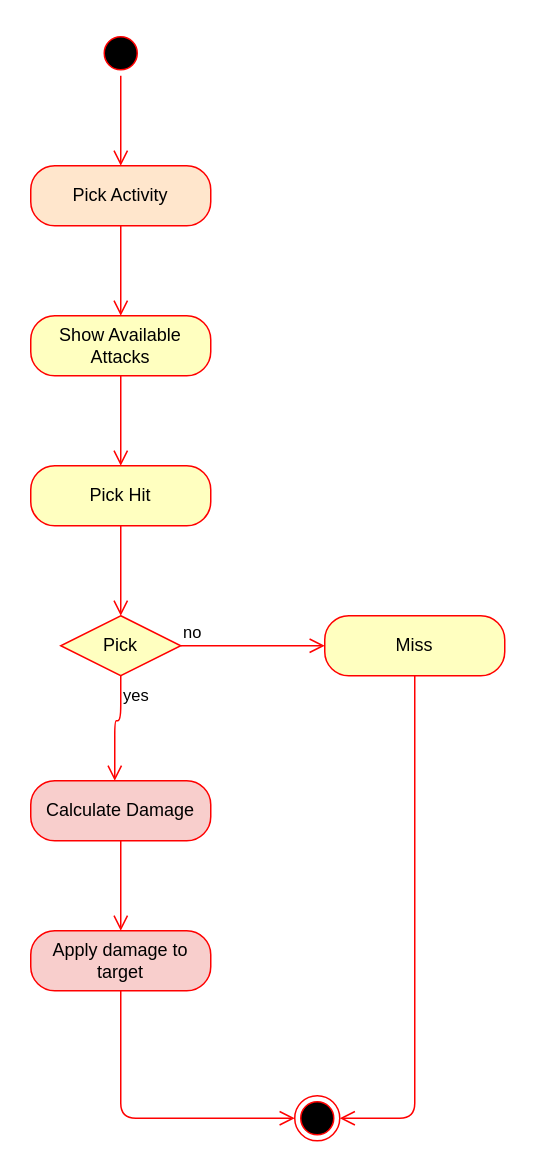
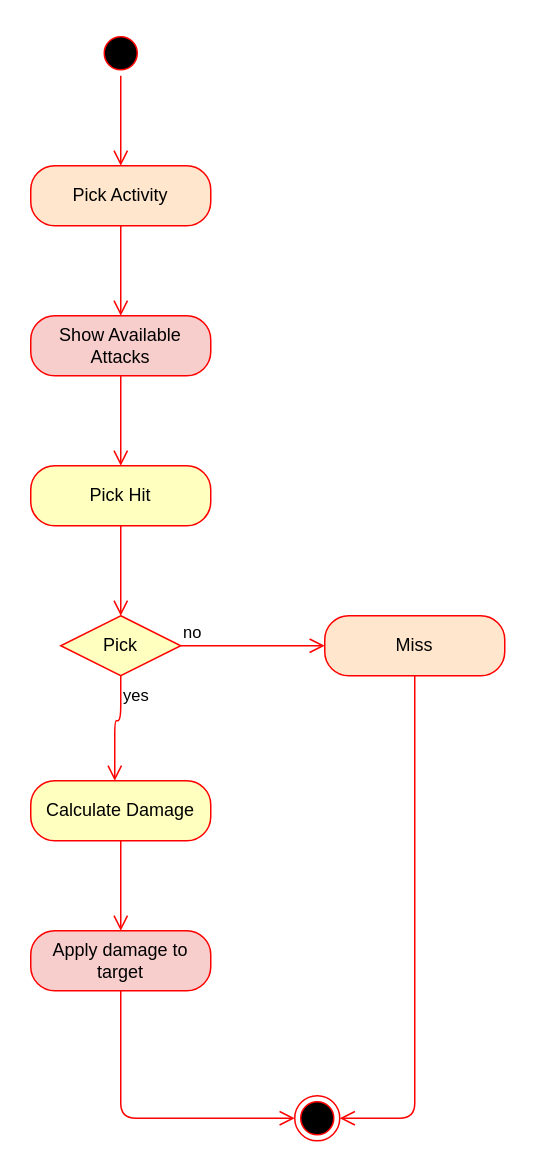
node "Show Available Attacks": fillcolor #ffffc0 -> #f8cecc
node "Miss": fillcolor #ffffc0 -> #ffe6cc
node "Calculate Damage": fillcolor #f8cecc -> #ffffc0
